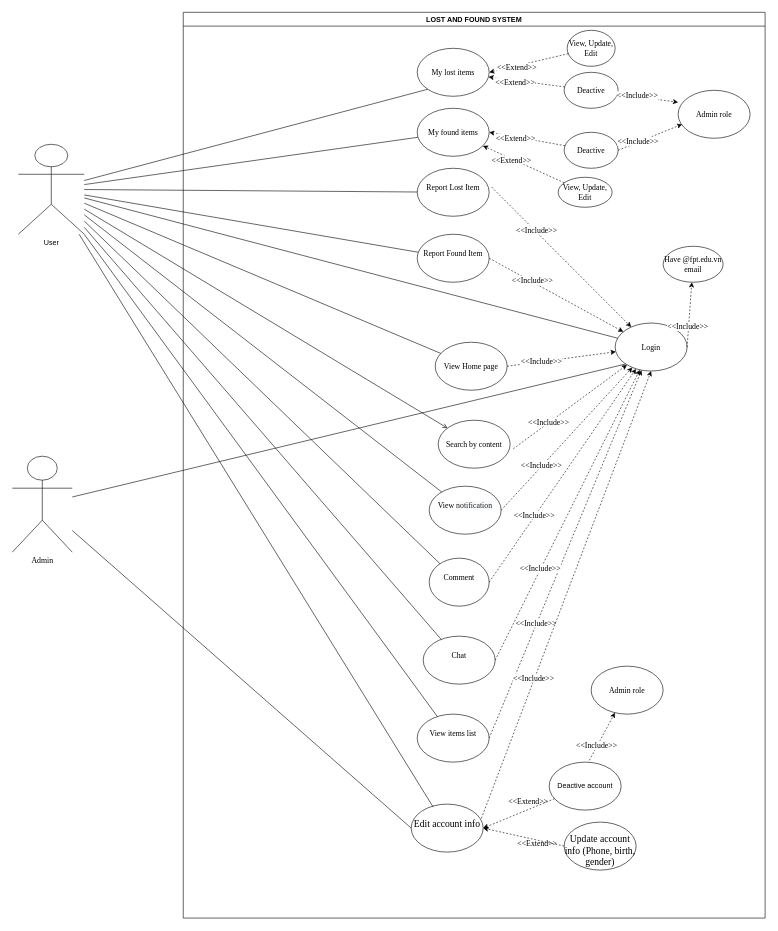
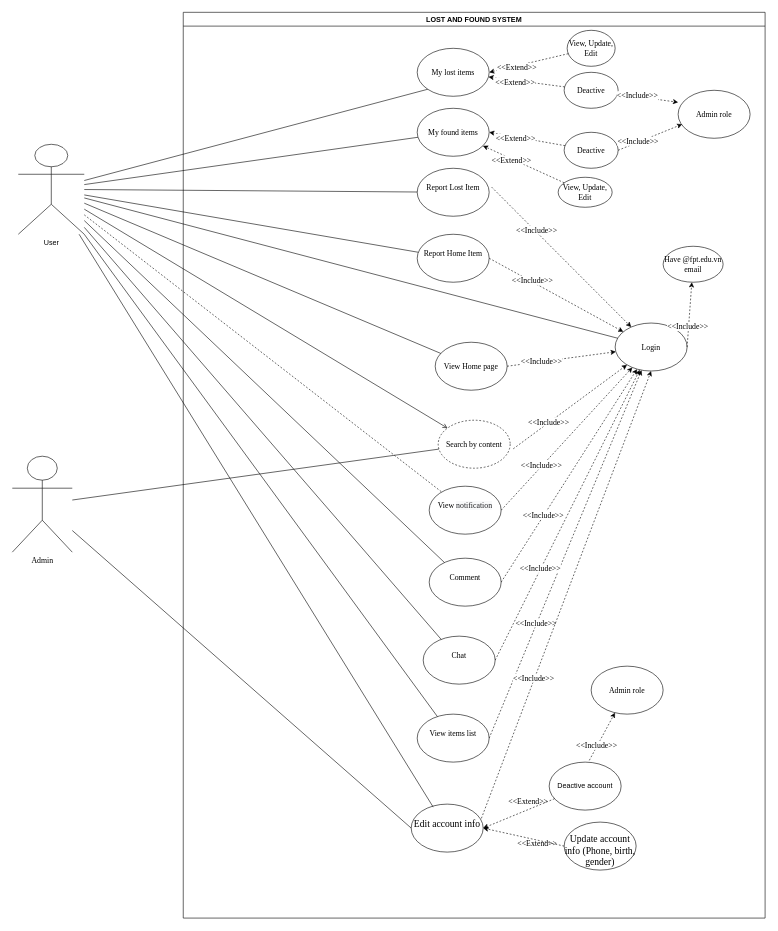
node "Report Found Item": label "Report Found Item" -> "Report Home Item"
edge "User" -- "View notification": style solid -> dashed
edge "Login" -- "Admin": now "Search by content" -- "Admin"
node "Search by content": style solid -> dashed
node "Comment": size 60x48 -> 72x48
